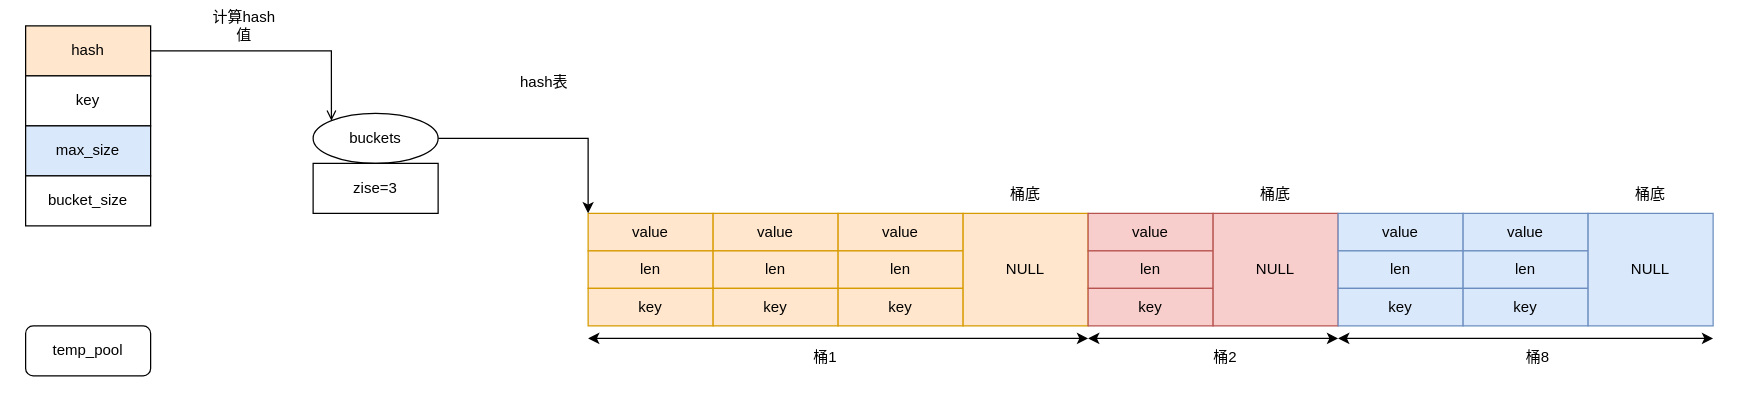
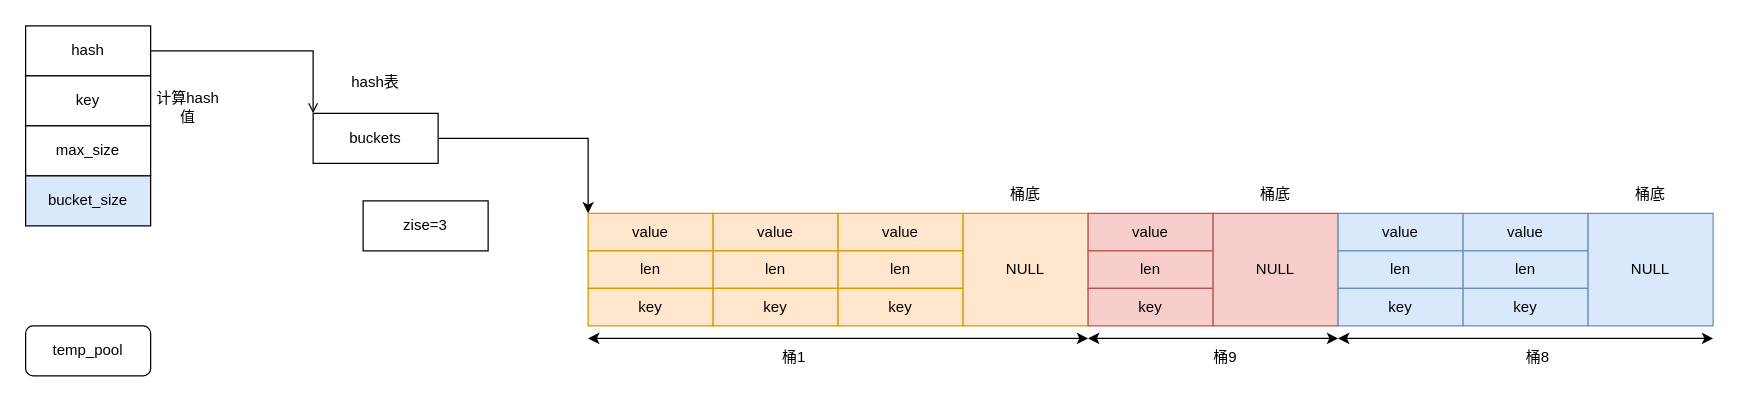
node "计算hash值": moved (244, 26) -> (188, 107)
node "hash": fillcolor #ffe6cc -> #ffffff
node "hash表": moved (544, 82) -> (376, 82)
node "buckets": shape ellipse -> rectangle
node "max_size": fillcolor #dae8fc -> #ffffff
node "zise=3": moved (376, 188) -> (426, 226)
node "bucket_size": fillcolor #ffffff -> #dae8fc
node "桶1": moved (826, 357) -> (794, 357)
node "桶2": label "桶2" -> "桶9"
